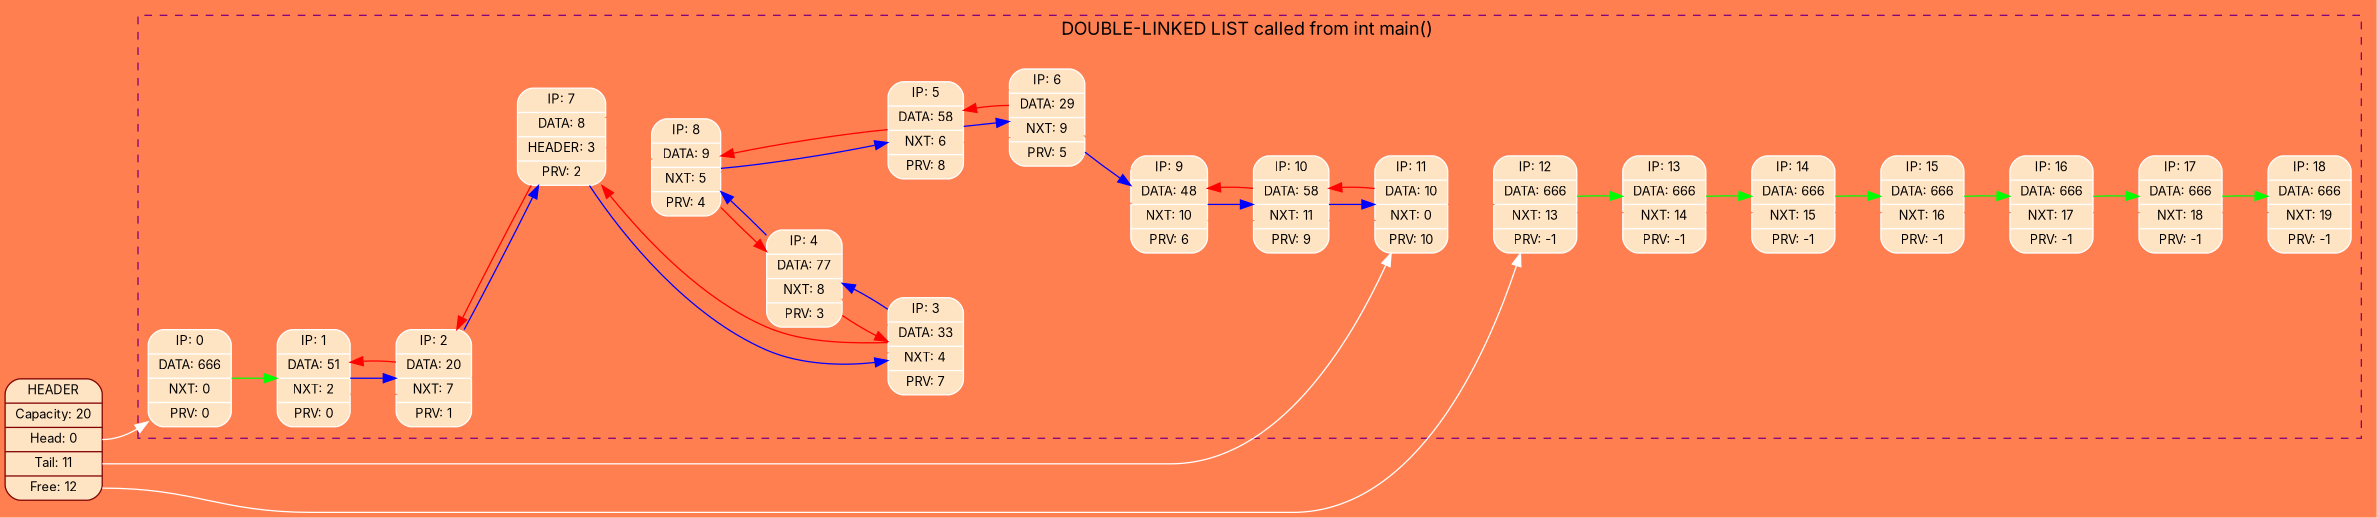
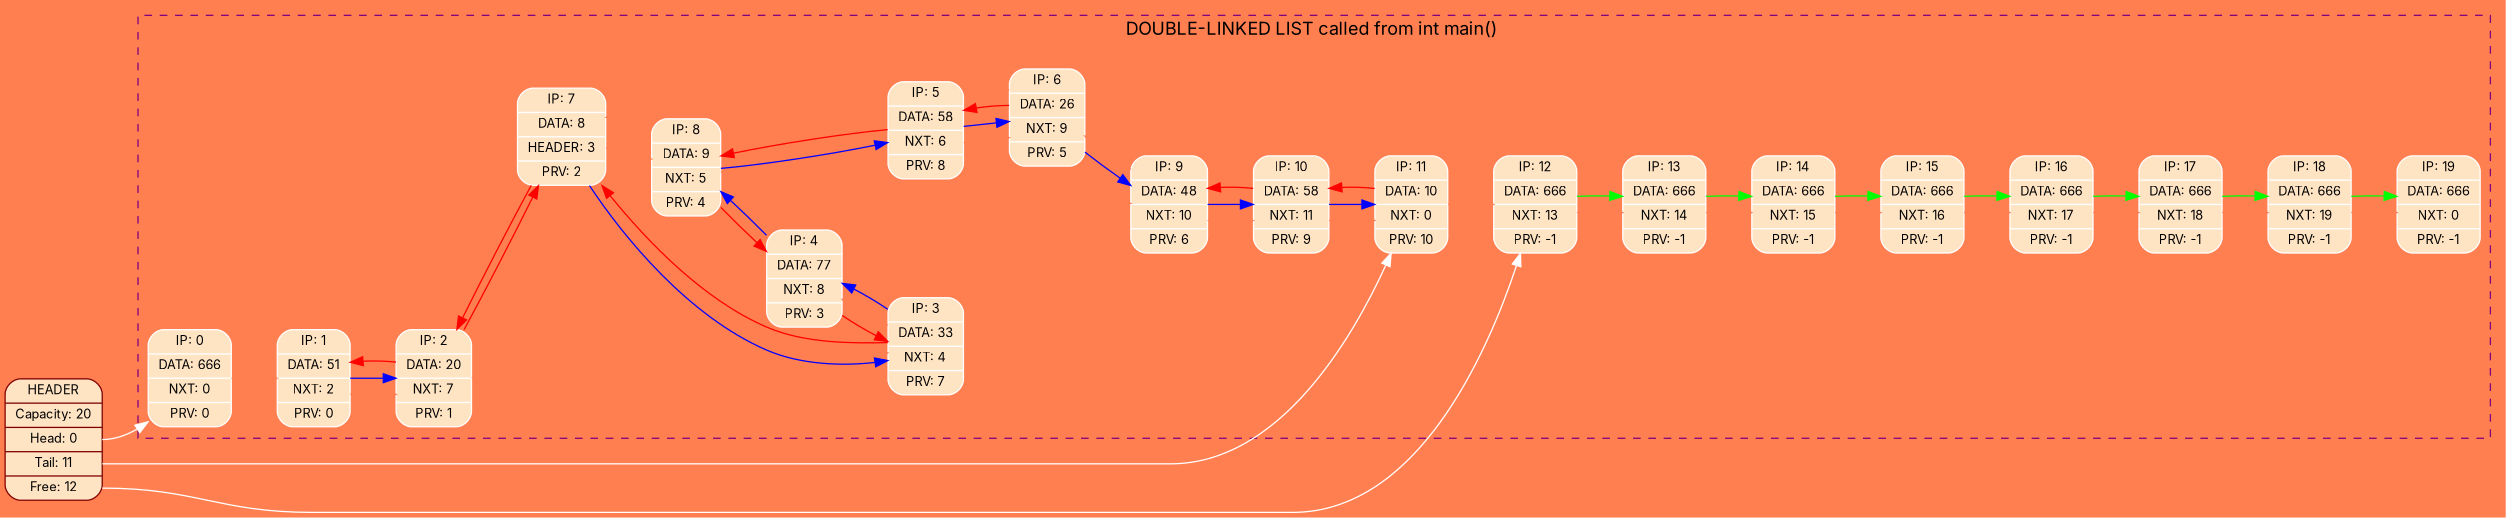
node "IP: 6": text "DATA: 29" -> "DATA: 26"
node "IP: 19": added
edge "IP: 2" -> "IP: 7": color #0000ff -> #ff0000
edge "IP: 0" -> "IP: 1": color #00ff00 -> #ff7f50
